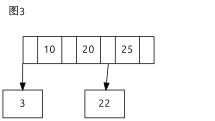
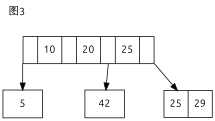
node "3": label "3" -> "5"
node "22": label "22" -> "42"
node "25": added
